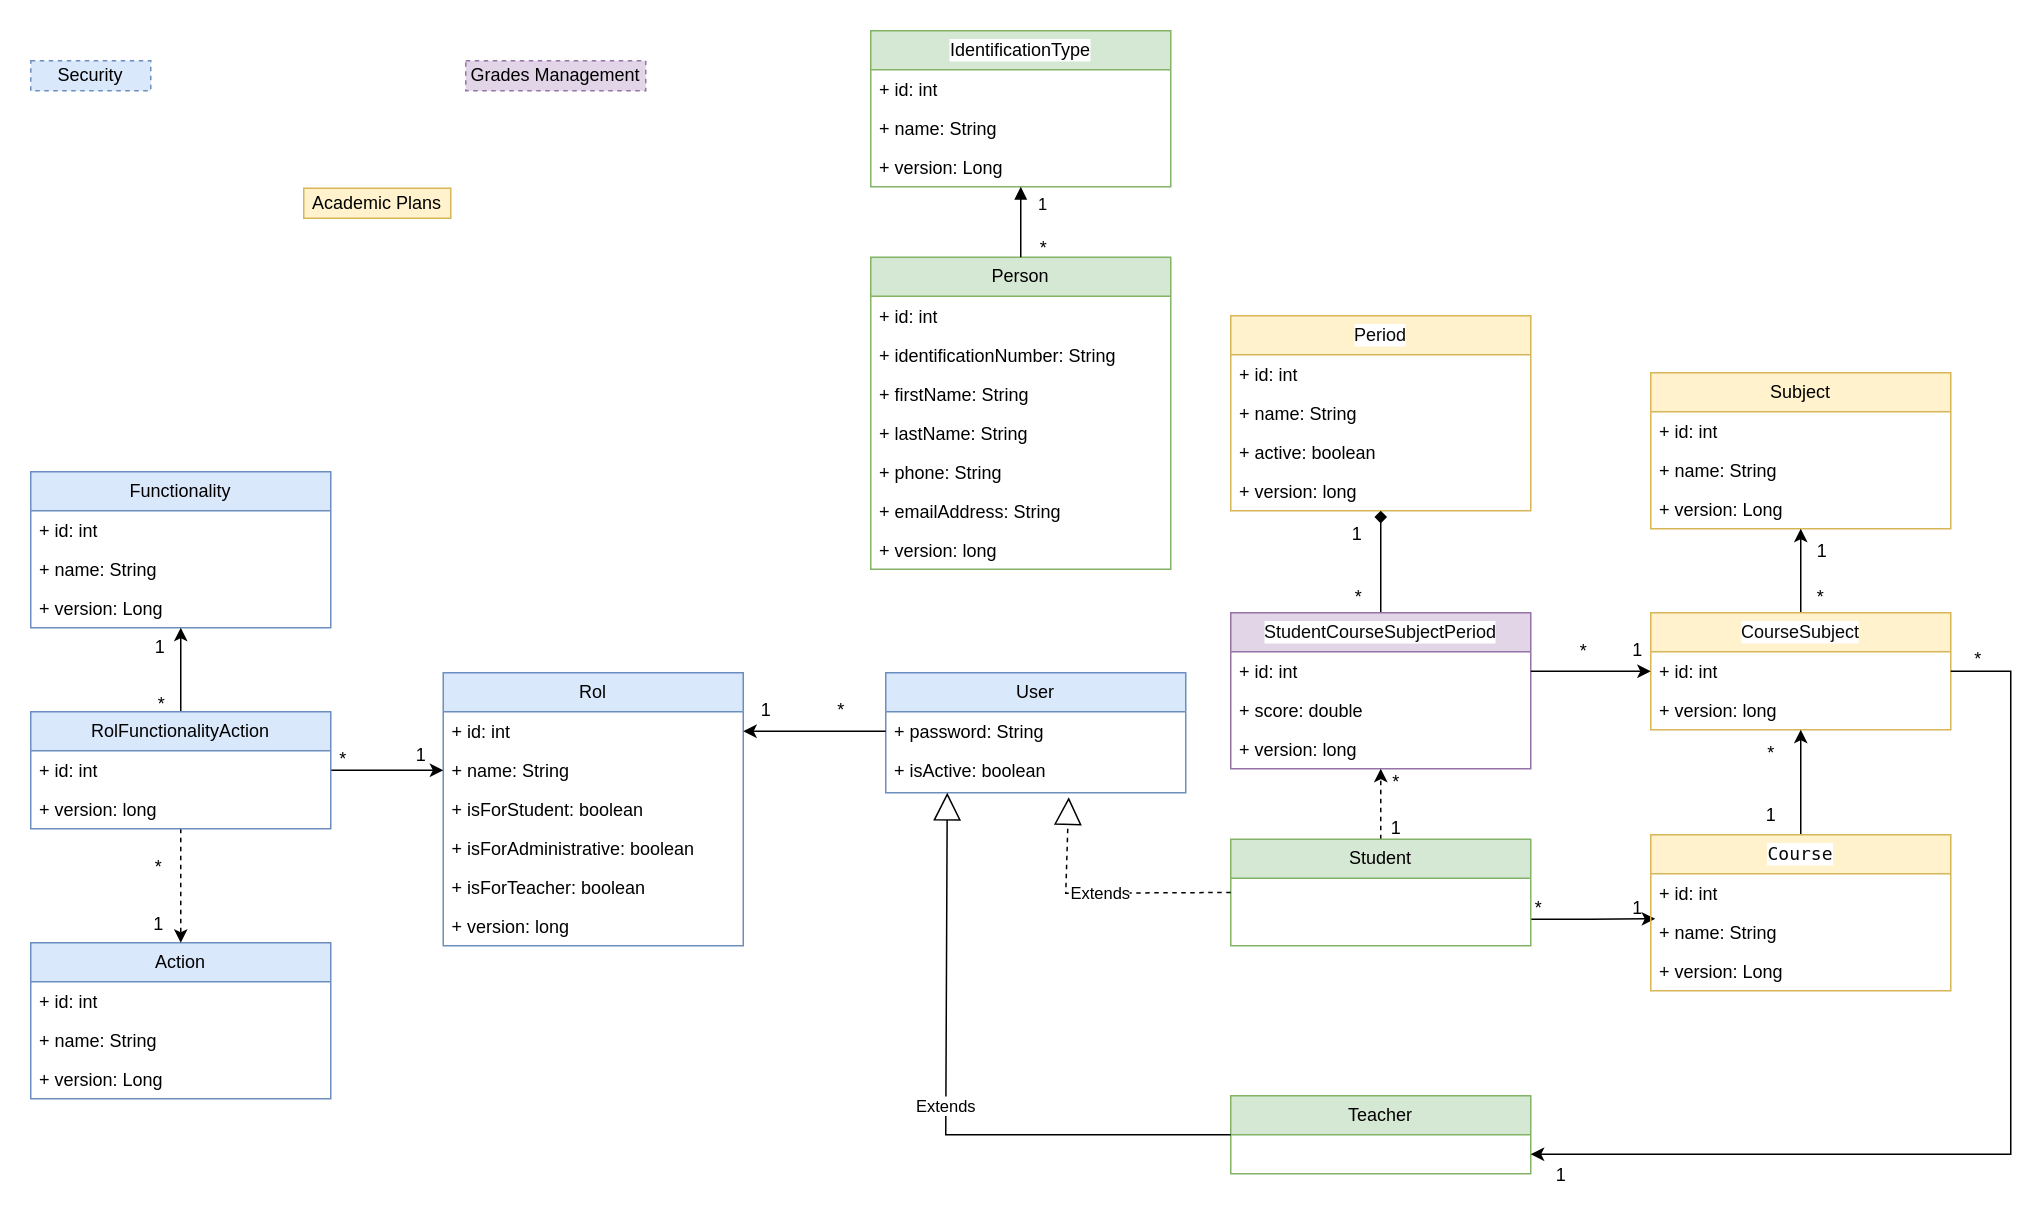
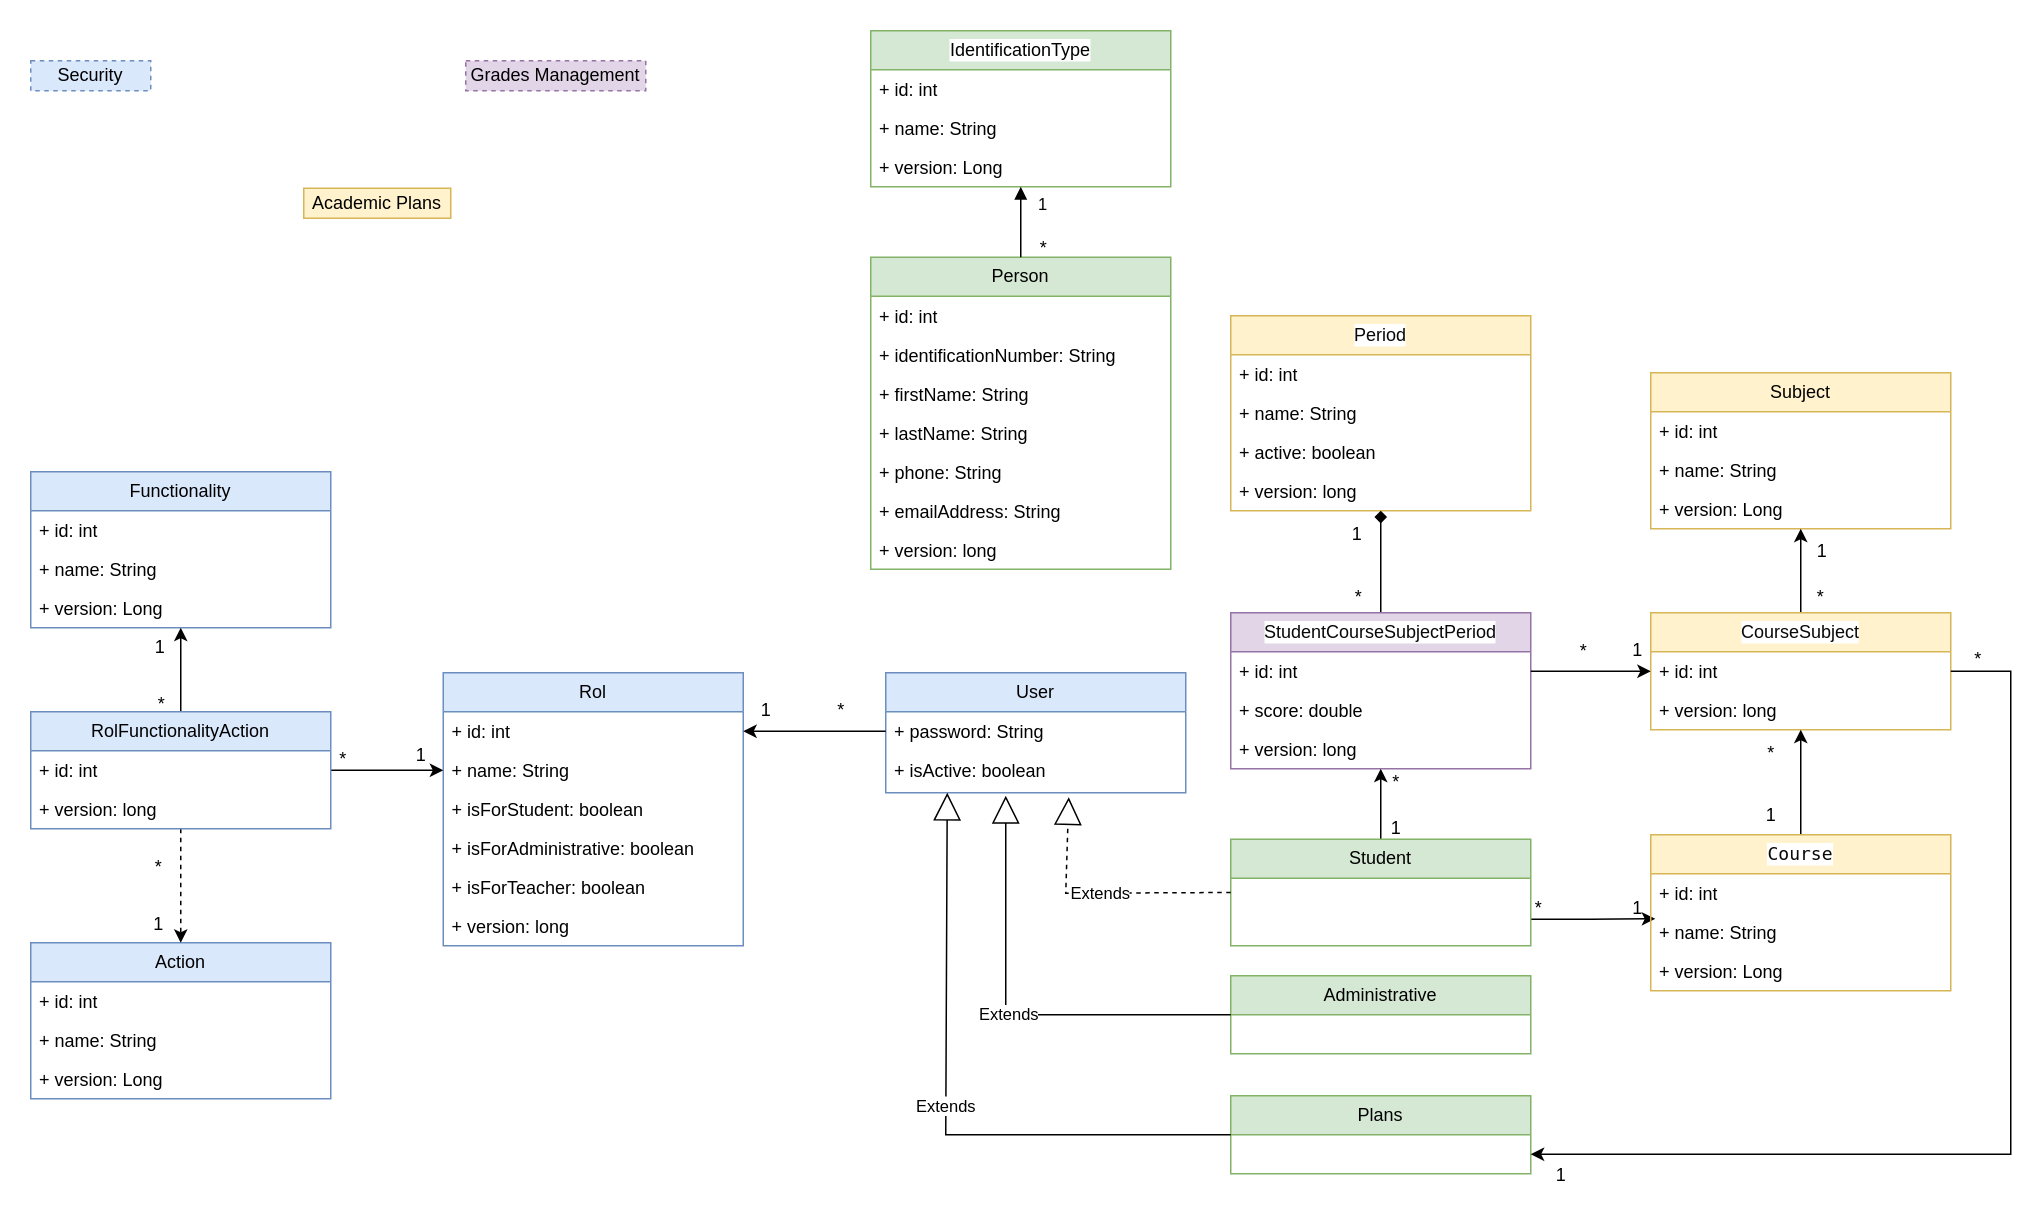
edge "Student" -> "StudentCourseSubjectPeriod": style dashed -> solid
edge "Administrative" -> "+ isActive: boolean": added, label "Extends"
node "Administrative": added
node "Teacher": label "Teacher" -> "Plans"
